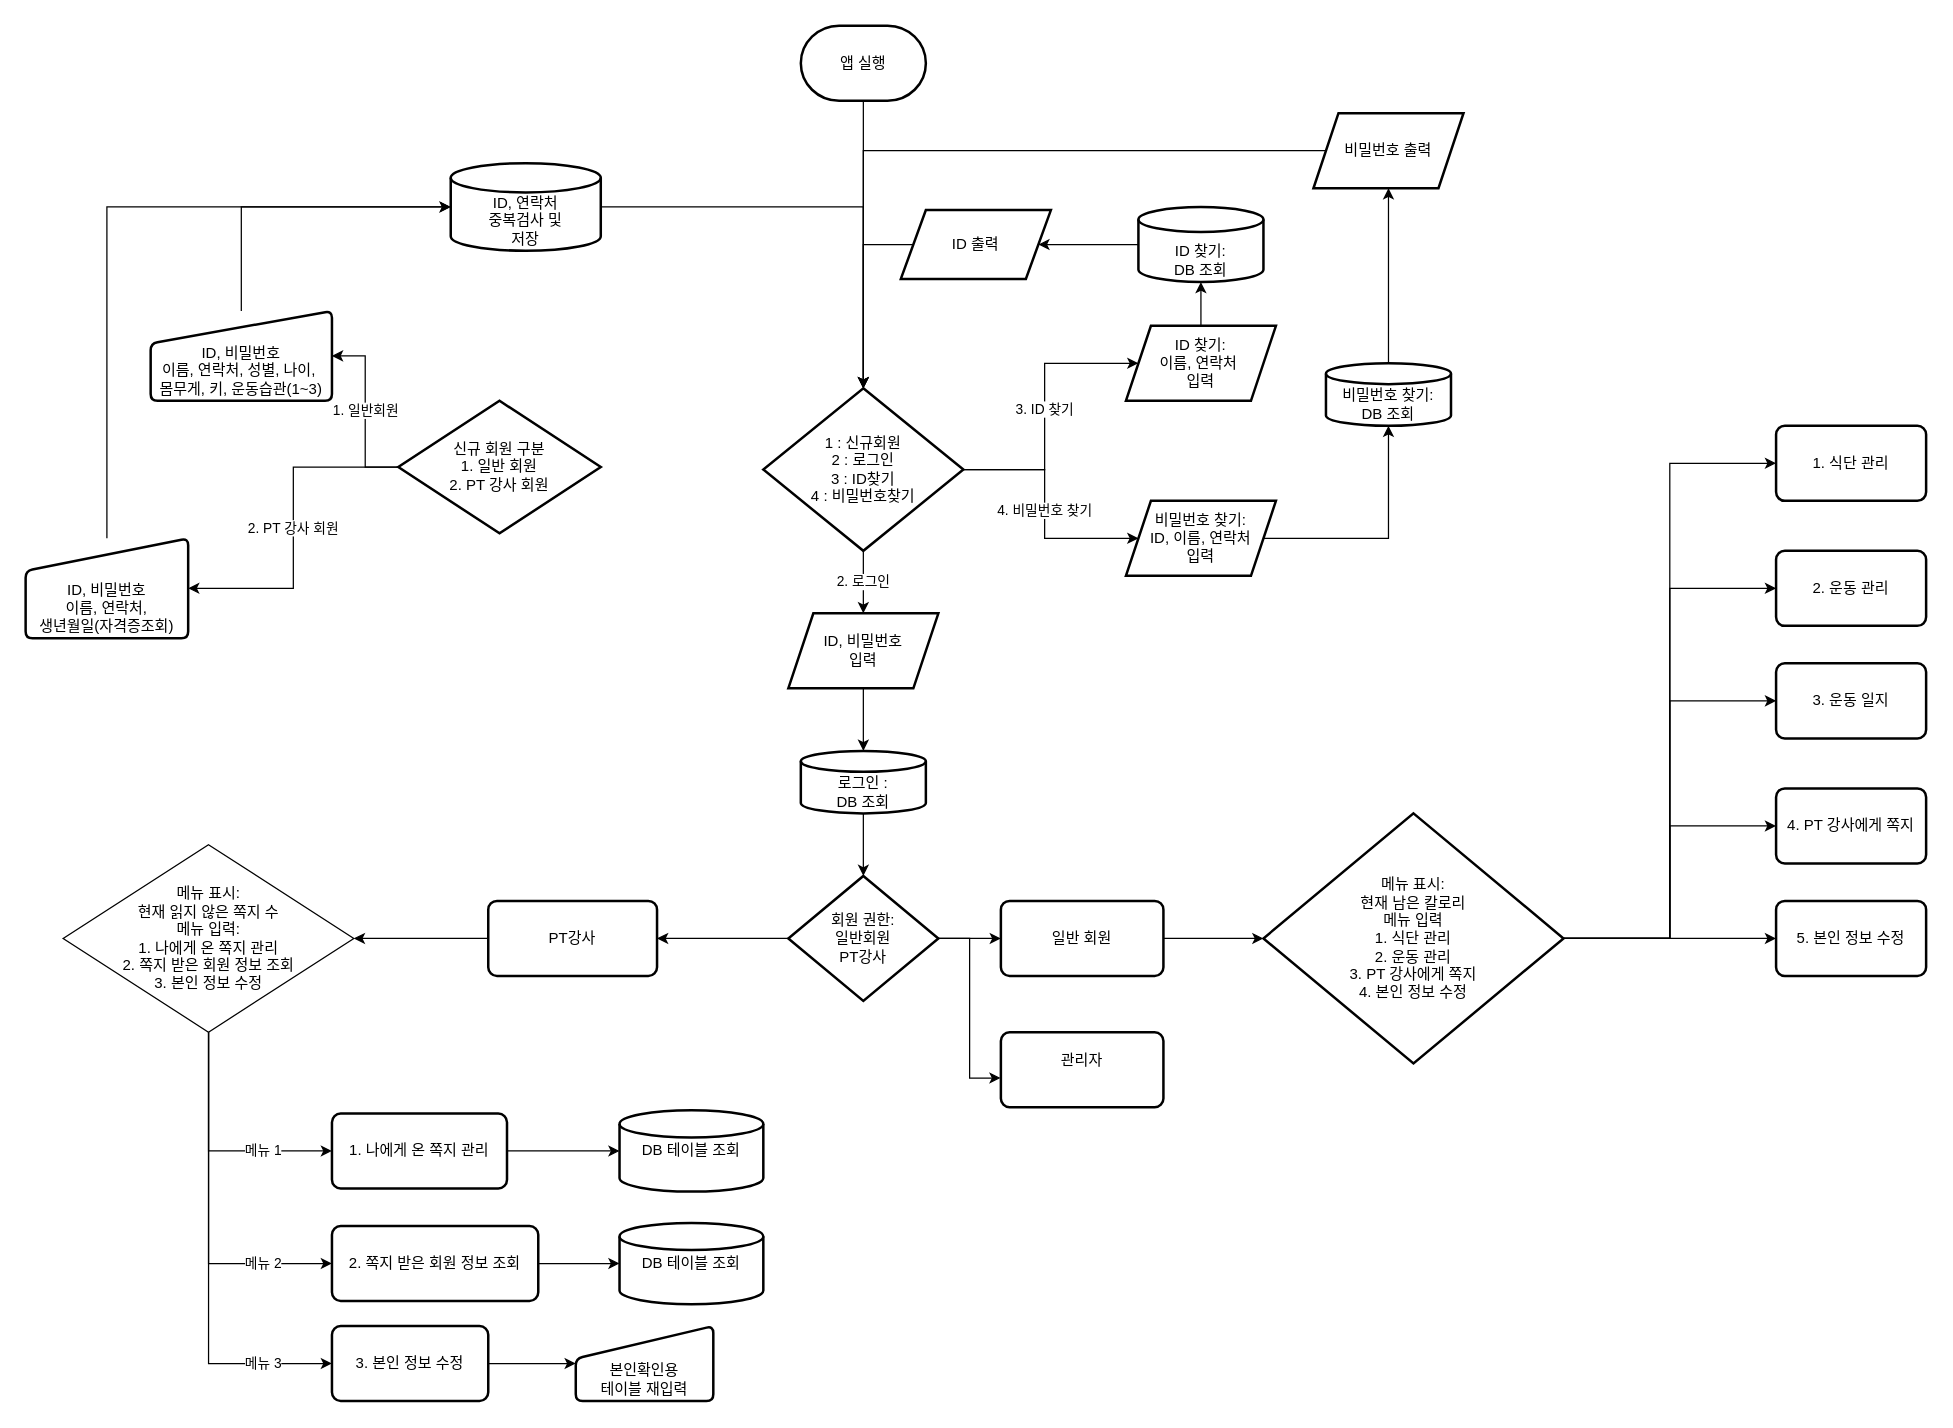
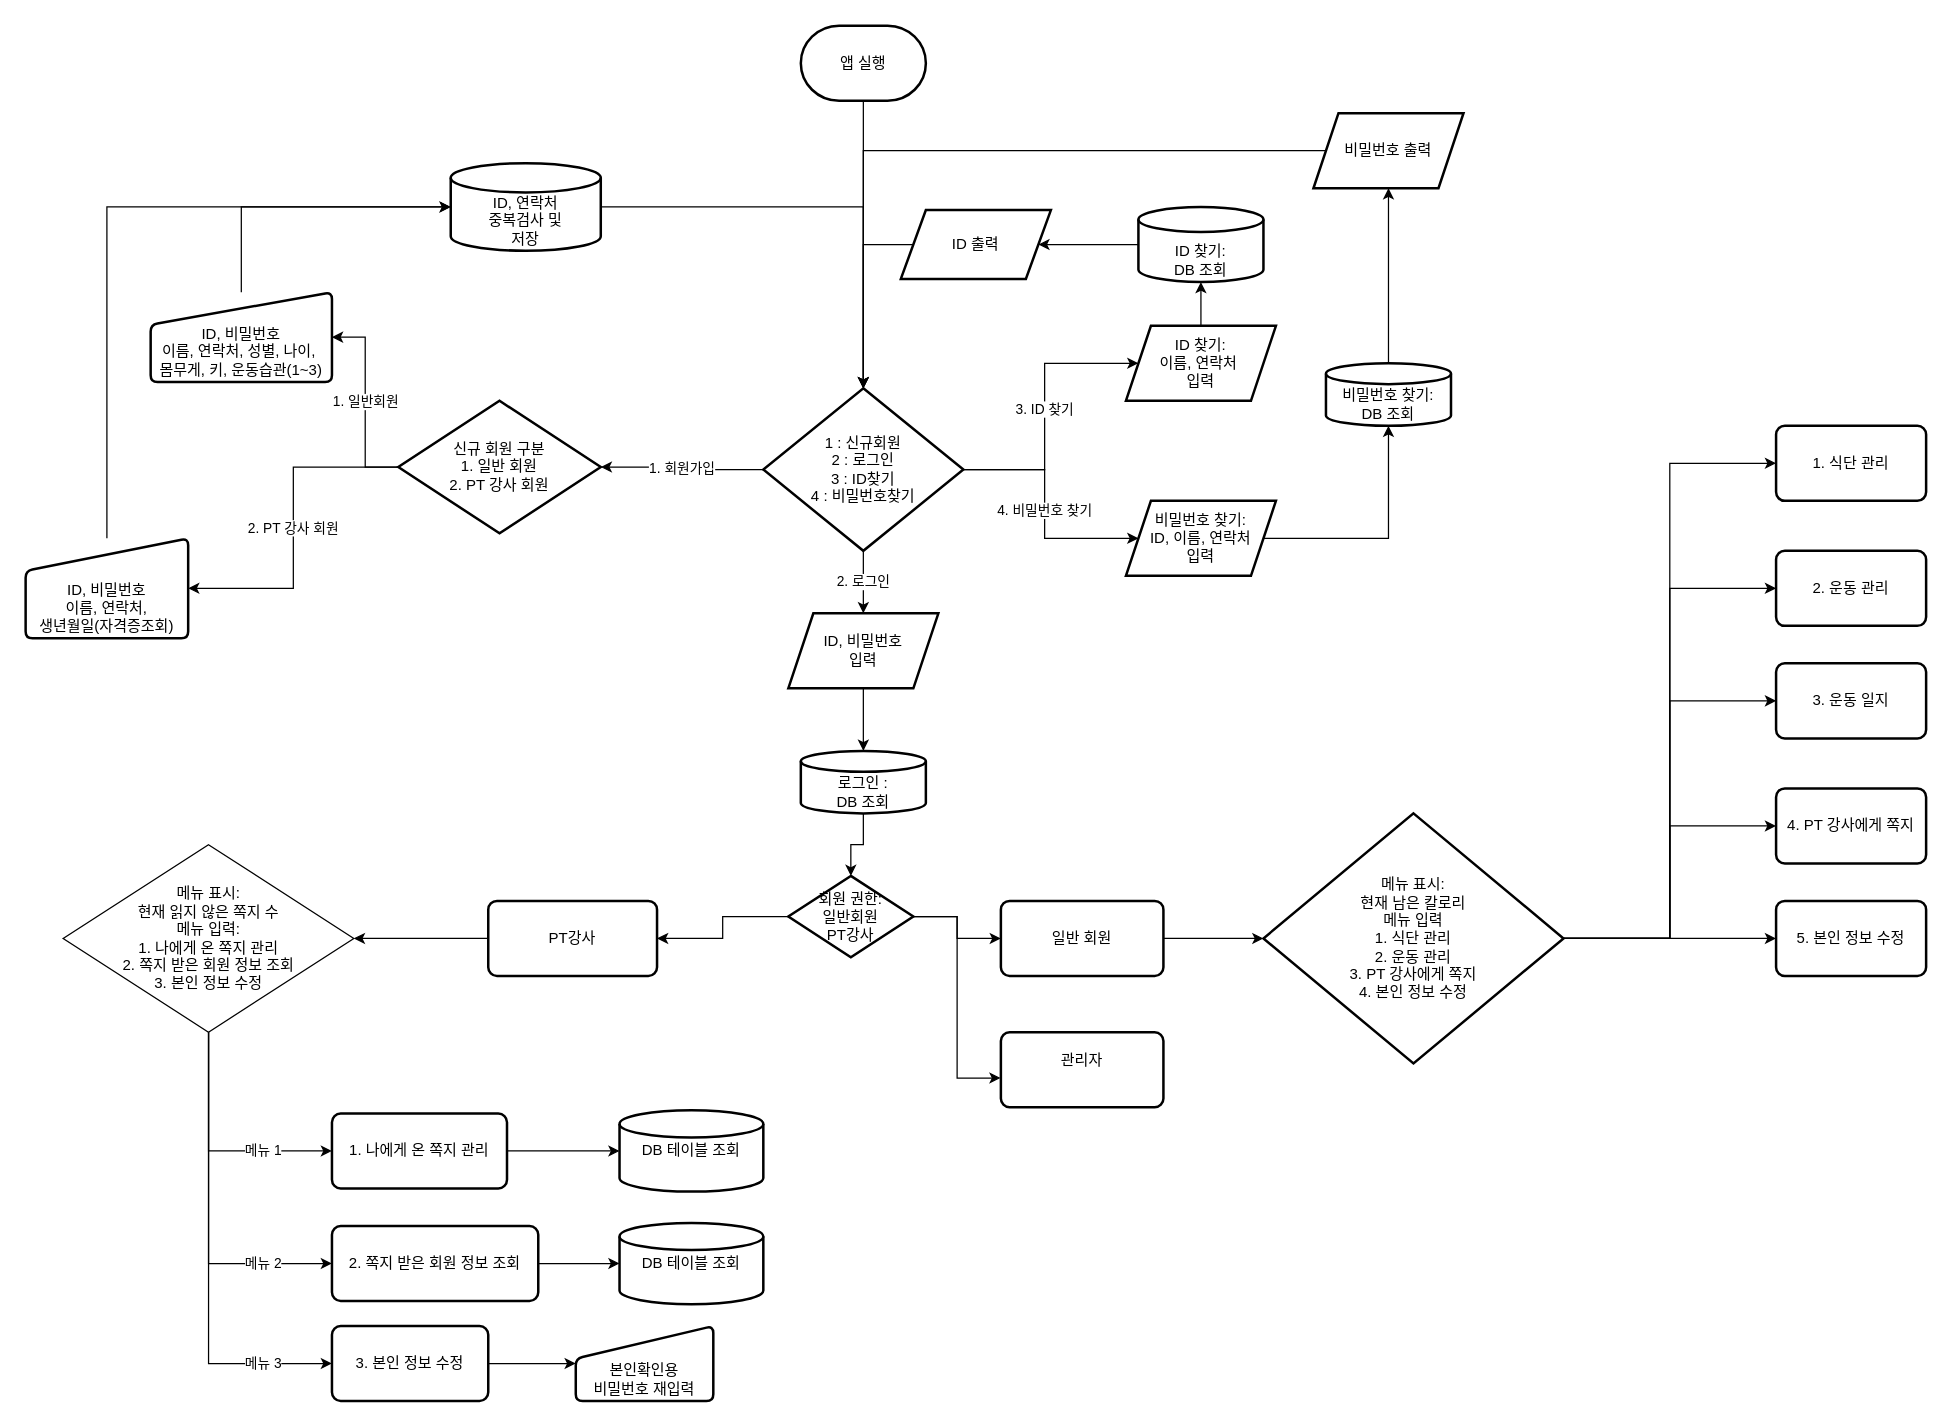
node "ID, 비밀번호 이름, 연락처, 성별, 나이, 몸무게, 키, 운동습관(1~3)": moved (241, 356) -> (241, 337)
edge "1 : 신규회원 2 : 로그인 3 : ID찾기 4 : 비밀번호찾기" -> "신규 회원 구분 1. 일반 회원 2. PT 강사 회원": added, label "1. 회원가입"
node "회원 권한: 일반회원 PT강사": size 150x125 -> 125x81
node "본인확인용 테이블 재입력": label "본인확인용 테이블 재입력" -> "본인확인용 비밀번호 재입력"
